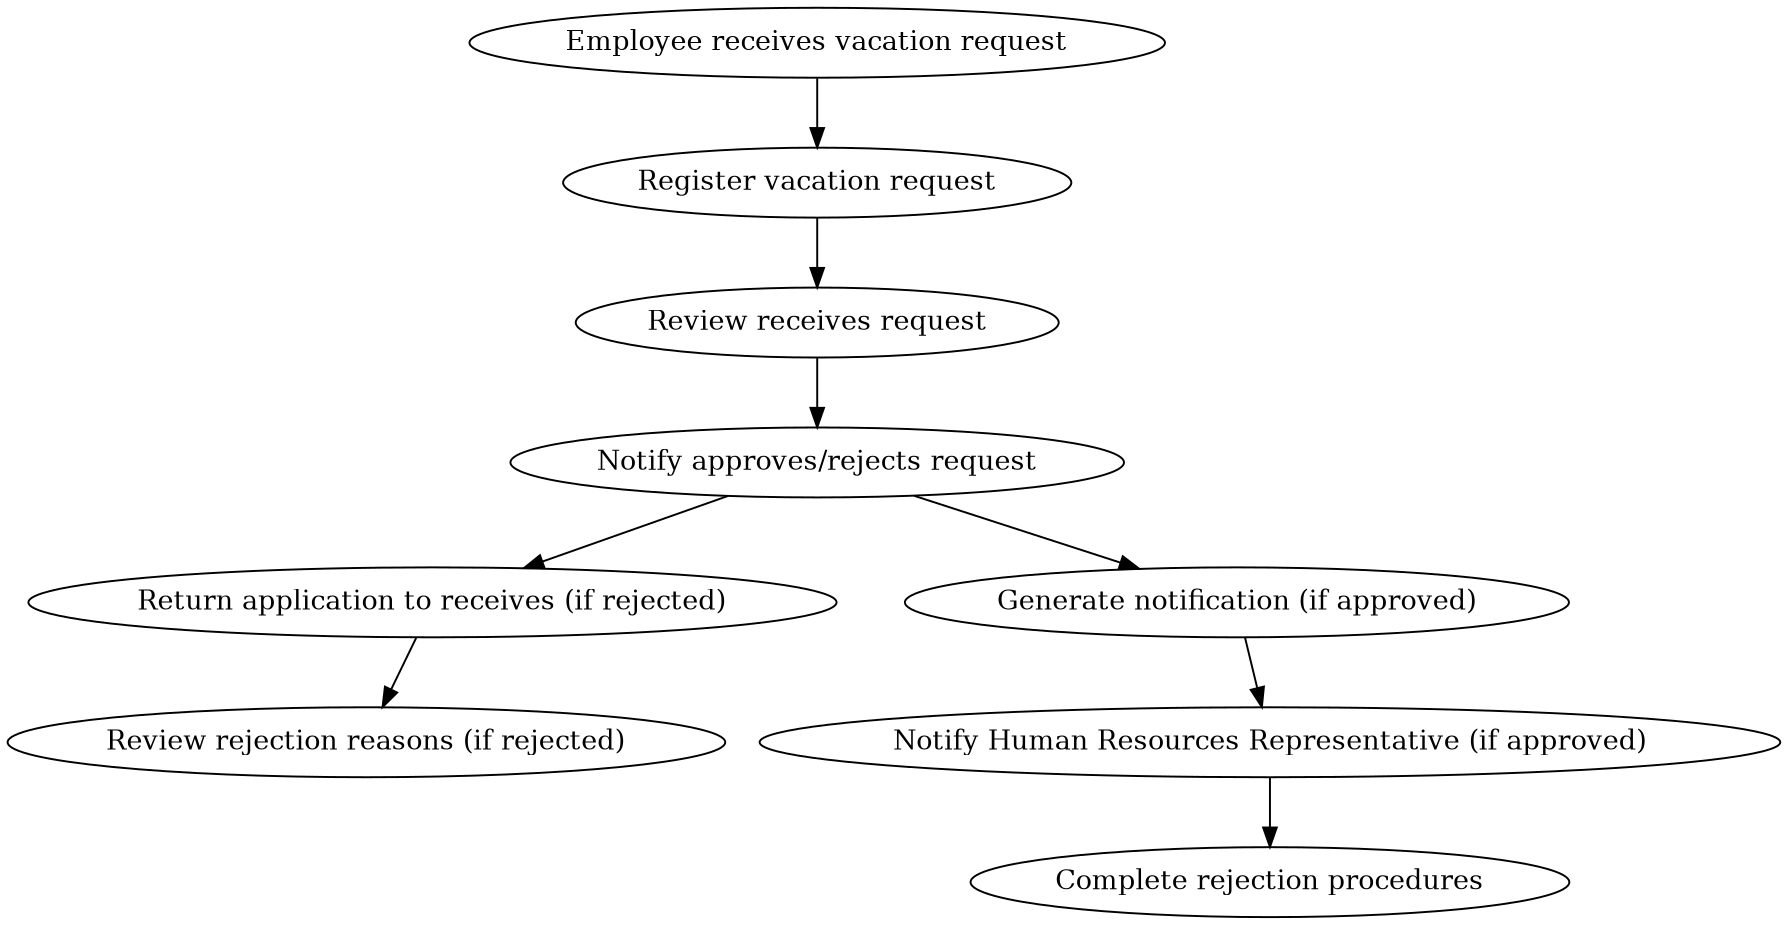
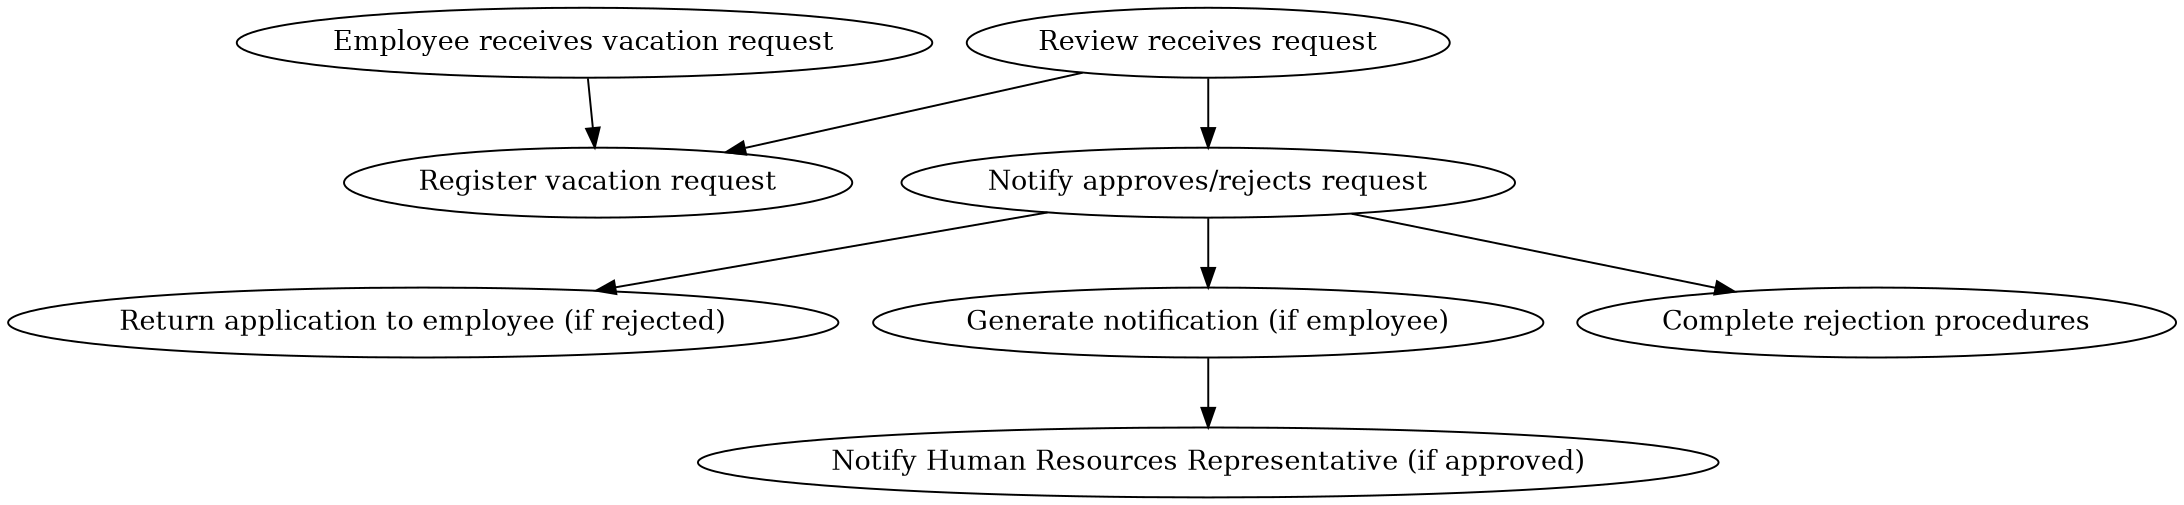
edge "Register vacation request" -> "Review receives request": reversed
node "Return application to receives (if rejected)": label "Return application to receives (if rejected)" -> "Return application to employee (if rejected)"
node "Generate notification (if approved)": label "Generate notification (if approved)" -> "Generate notification (if employee)"
node "Review rejection reasons (if rejected)": removed
edge "Notify Human Resources Representative (if approved)" -> "Complete rejection procedures": now "Notify approves/rejects request" -> "Complete rejection procedures"
